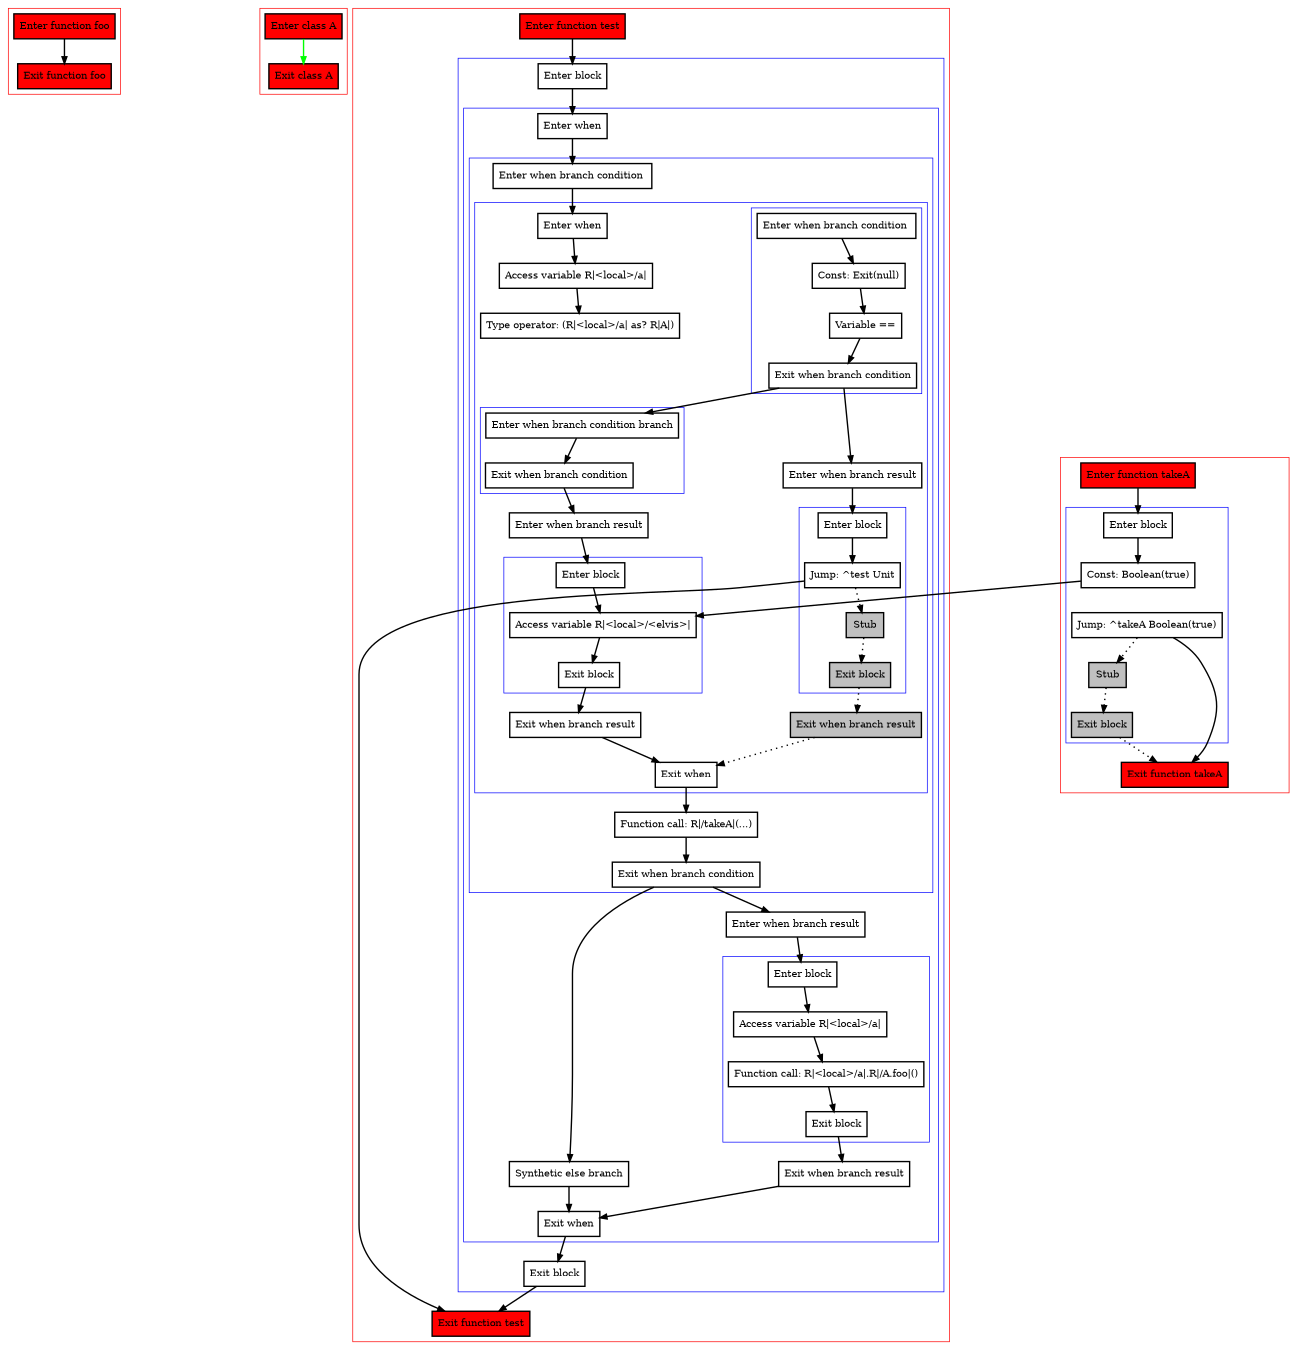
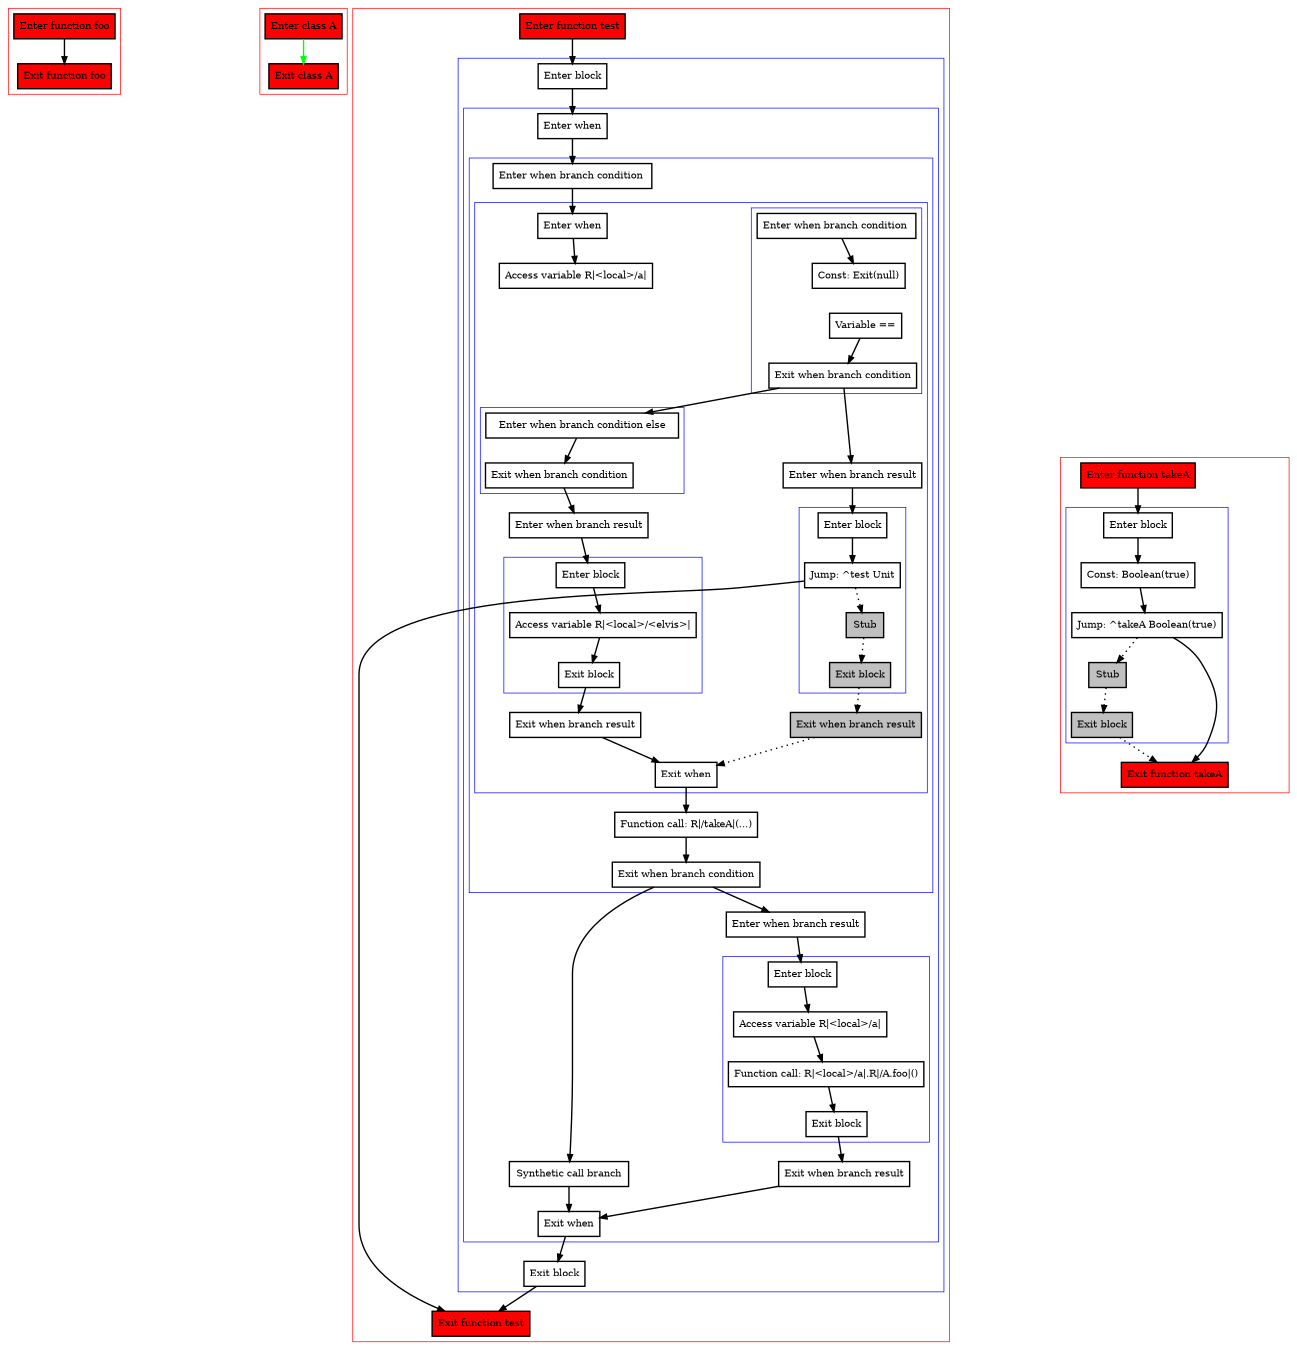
edge "Const: Exit(null)" -> "Variable ==": removed
node "Type operator: (R|<local>/a| as? R|A|)": removed
node "Enter when branch condition branch": label "Enter when branch condition branch" -> "Enter when branch condition else"
edge "Const: Boolean(true)" -> "Access variable R|<local>/<elvis>|": now "Const: Boolean(true)" -> "Jump: ^takeA Boolean(true)"
node "Synthetic else branch": label "Synthetic else branch" -> "Synthetic call branch"
